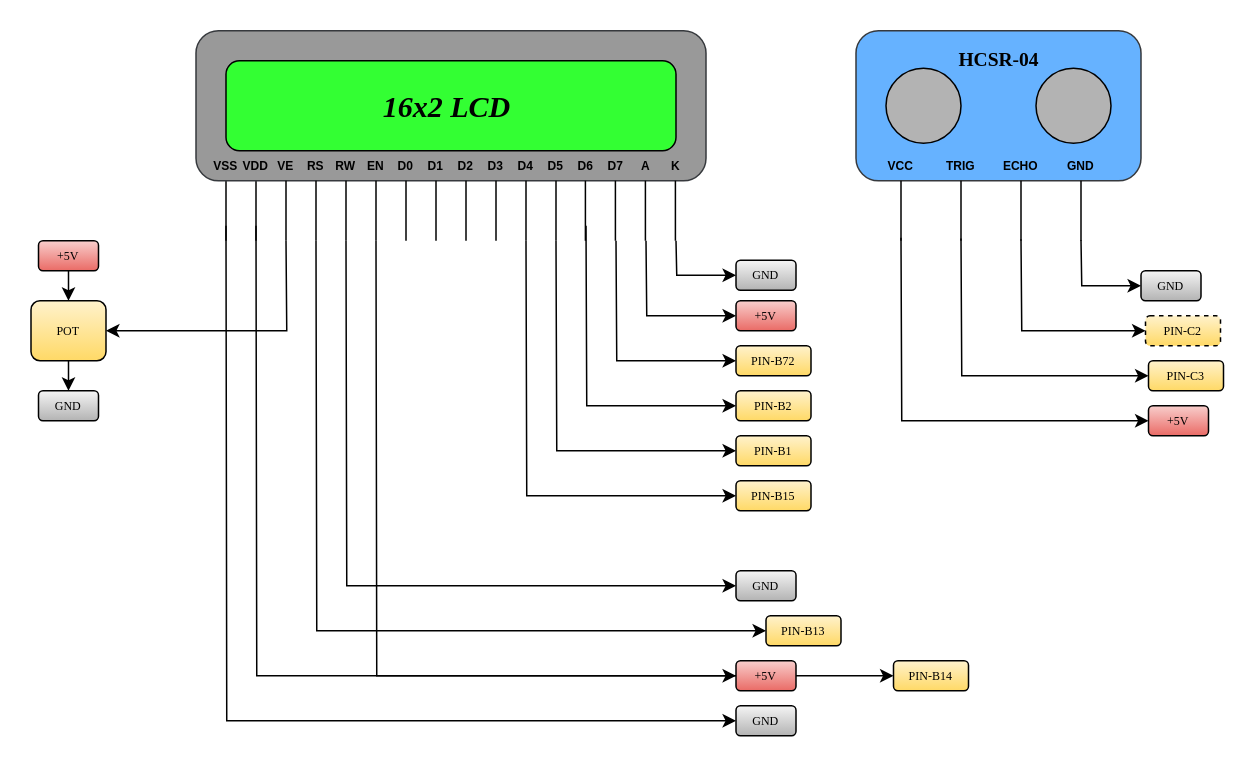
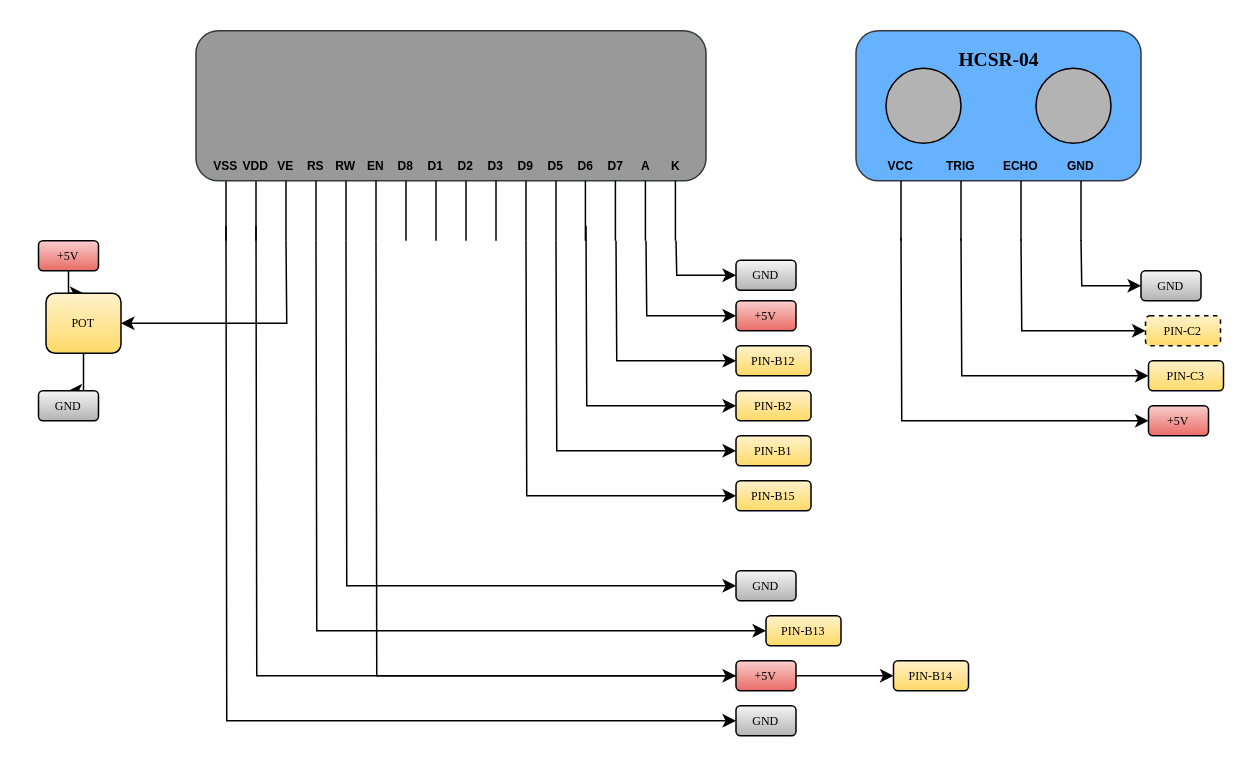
node "16x2 LCD": removed
node "D0": label "D0" -> "D8"
node "D4": label "D4" -> "D9"
node "POT": moved (68, 331) -> (83, 323)
node "PIN-B72": label "PIN-B72" -> "PIN-B12"
